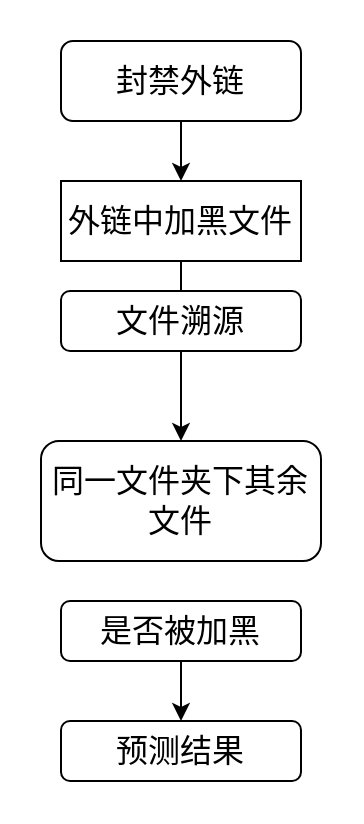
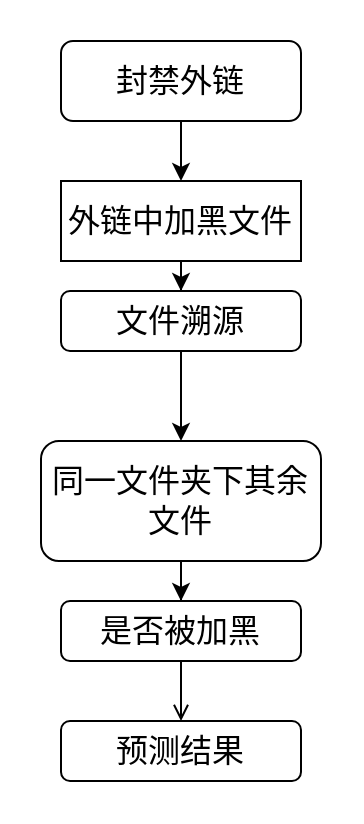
edge "外链中加黑文件" -- "文件溯源": arrowhead none -> classic
edge "同一文件夹下其余文件" -> "是否被加黑": added
edge "是否被加黑" -> "预测结果": arrowhead classic -> open
